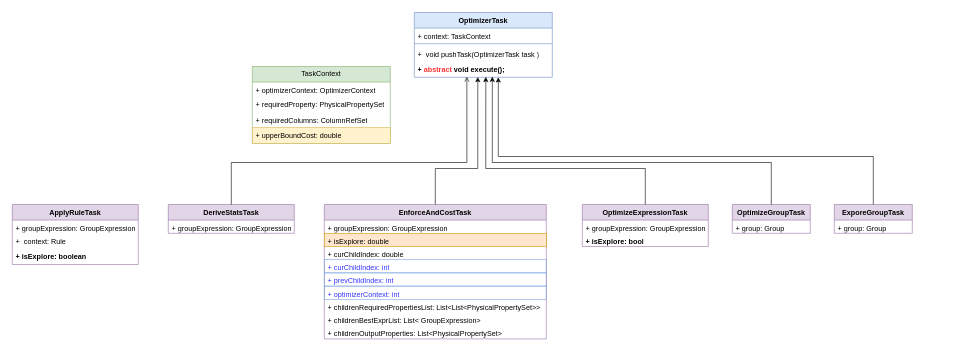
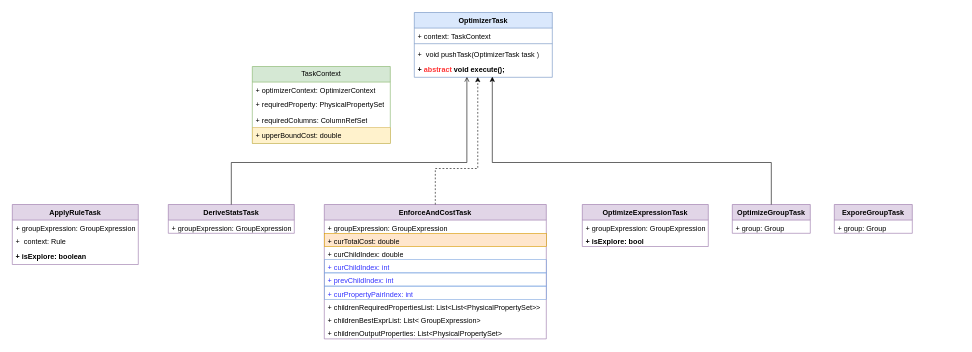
edge "ExporeGroupTask" -> "+ abstract void execute();": removed
edge "EnforceAndCostTask" -> "+ abstract void execute();": style solid -> dashed
edge "OptimizeExpressionTask" -> "+ abstract void execute();": removed
node "+ isExplore: double": label "+ isExplore: double" -> "+ curTotalCost: double"
node "+ optimizerContext: int": label "+ optimizerContext: int" -> "+ curPropertyPairIndex: int"
